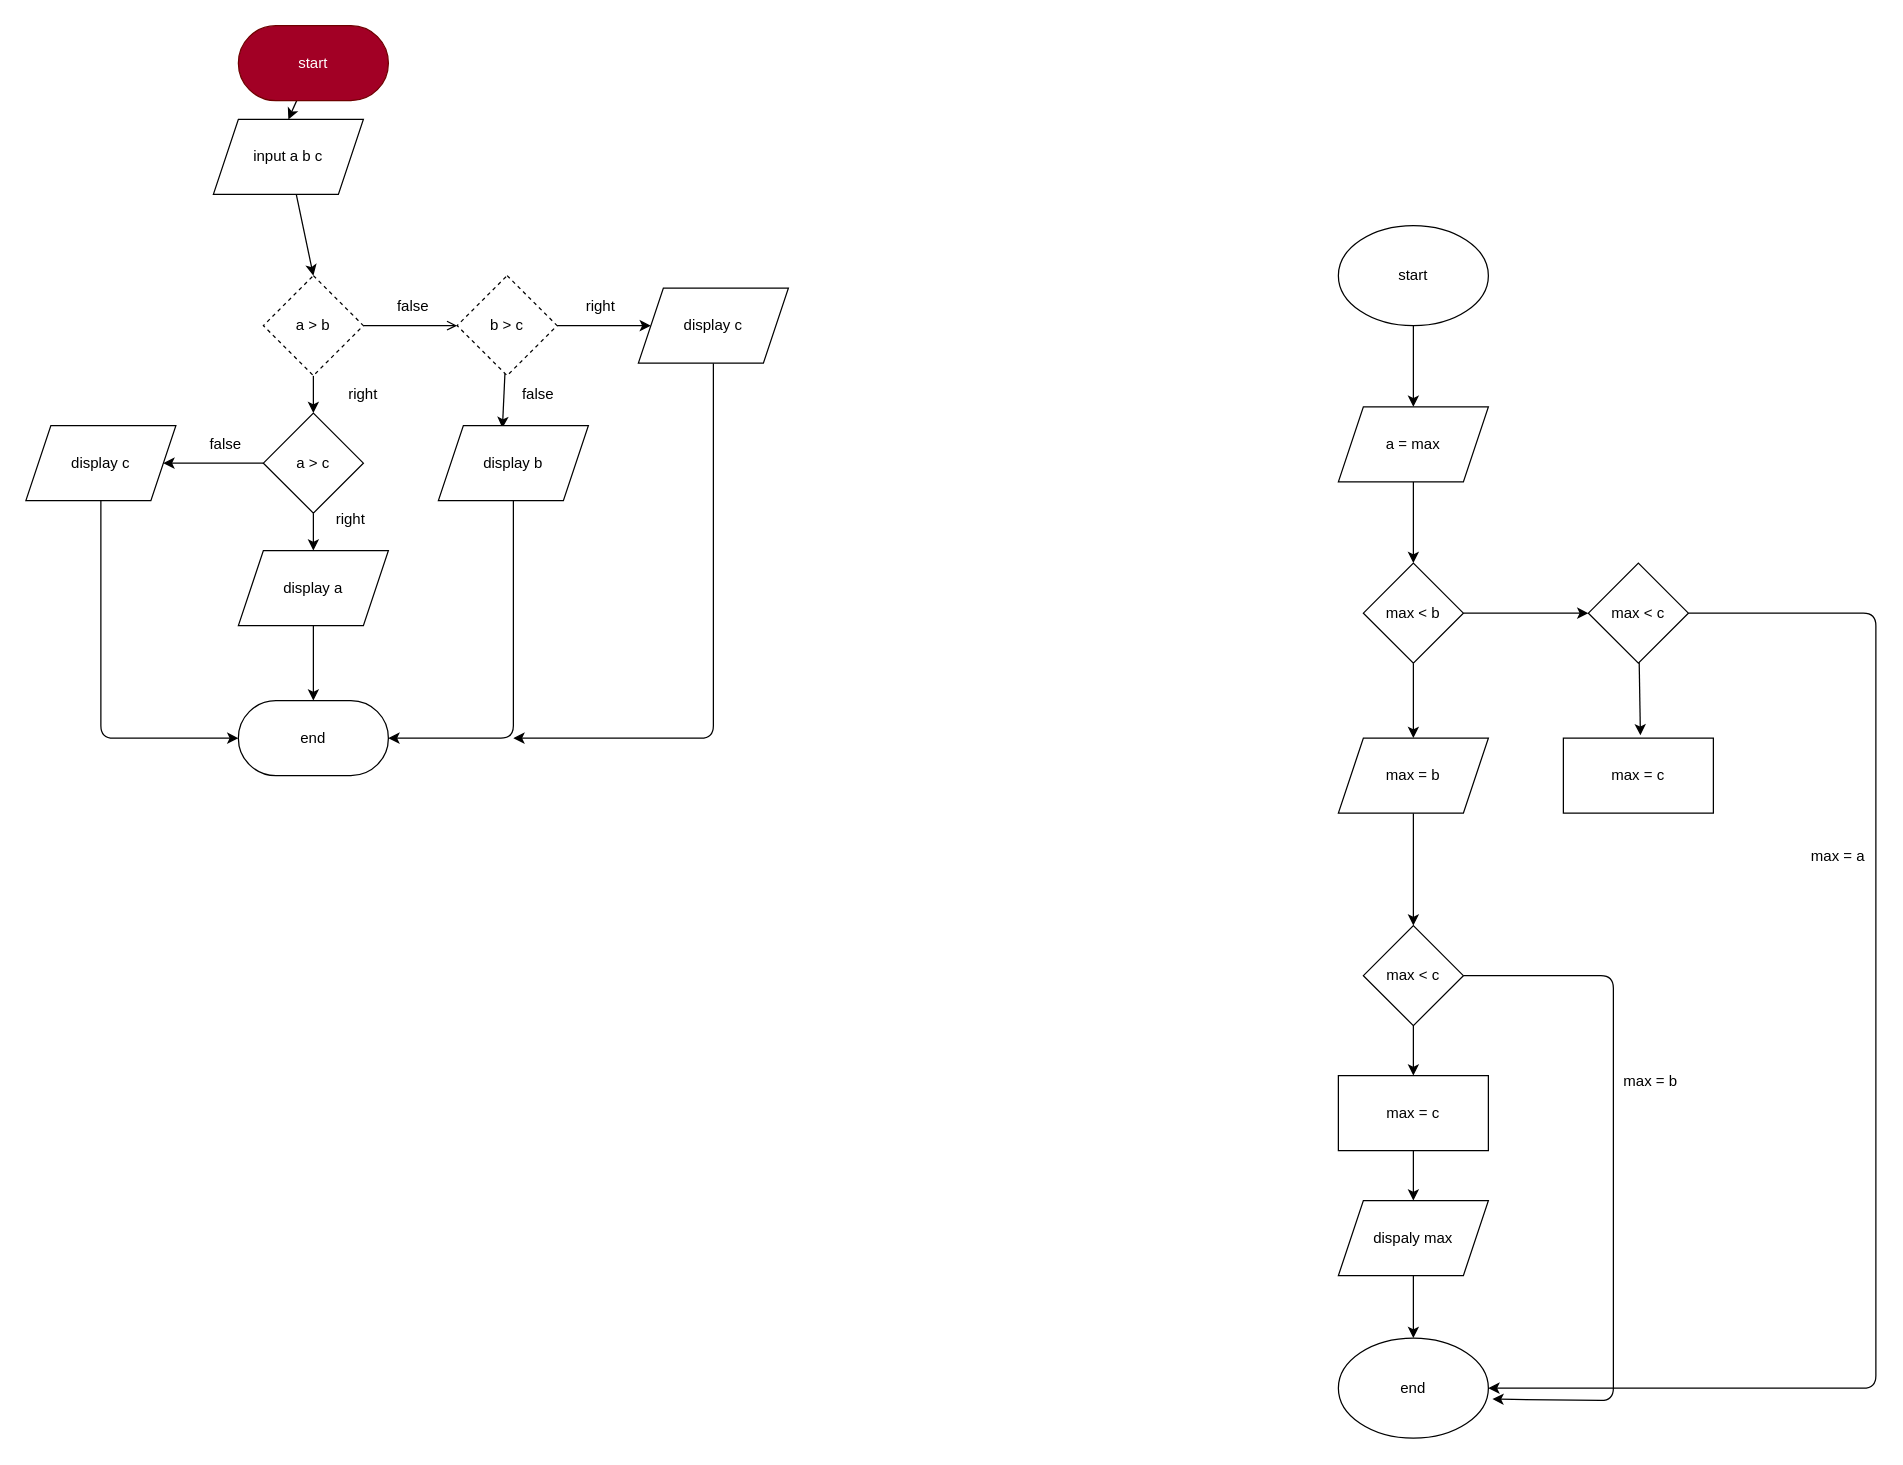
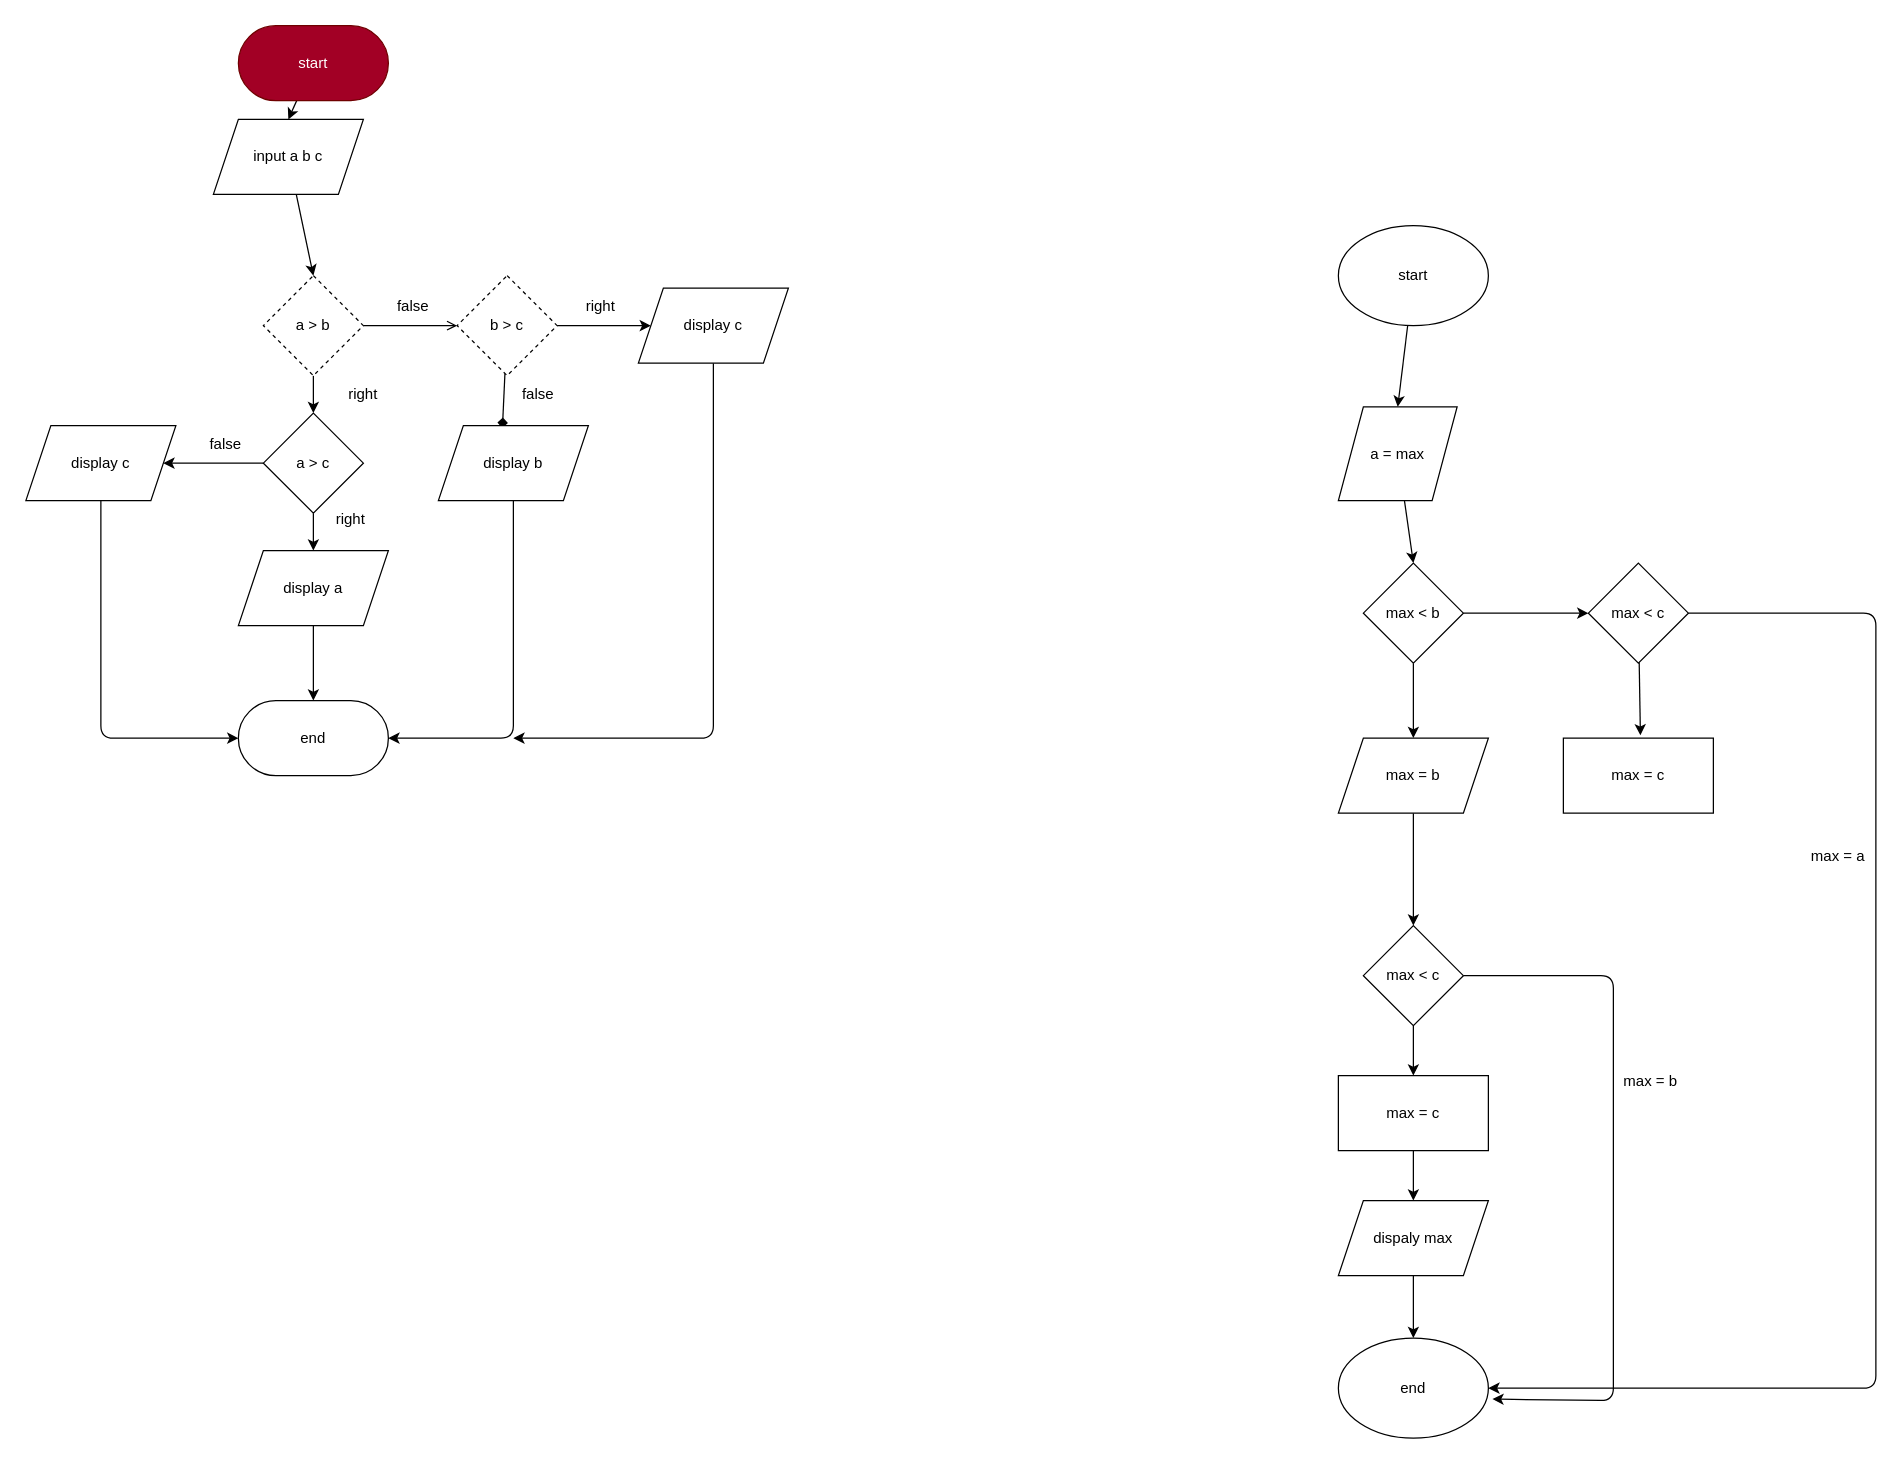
edge "b > c" -> "display b": arrowhead classic -> diamond
node "a = max": size 150x75 -> 119x94
